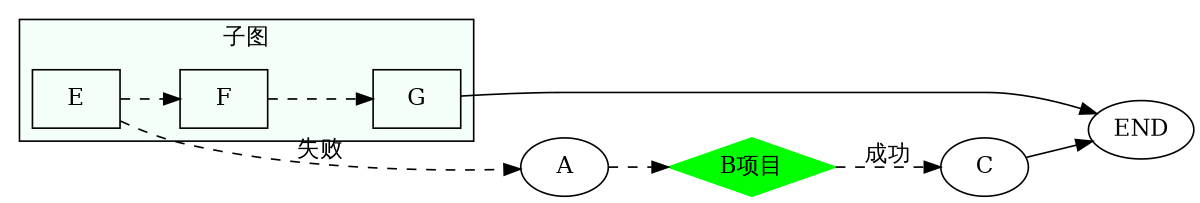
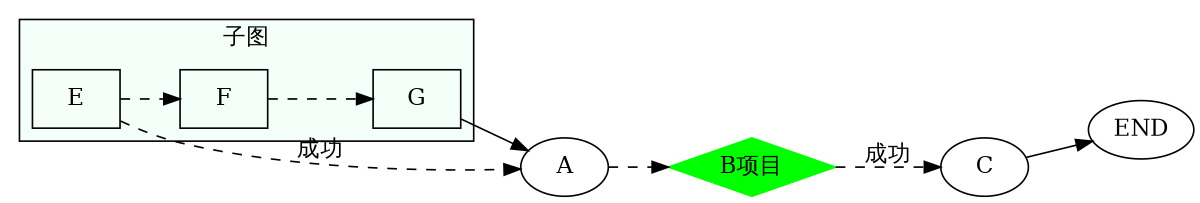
edge "G" -> "END": now "G" -> "A"
edge "E" -> "A": label "失败" -> "成功"
